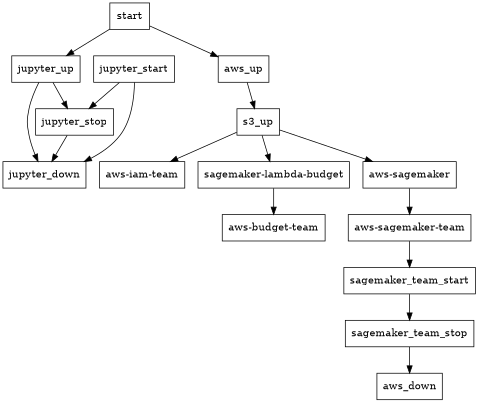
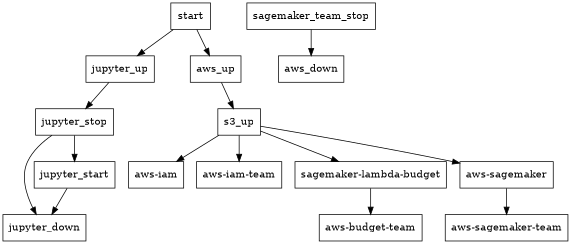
edge "jupyter_start" -> "jupyter_stop": reversed
edge "jupyter_up" -> "jupyter_down": removed
node "aws-iam": added
node "sagemaker_team_start": removed
